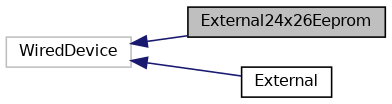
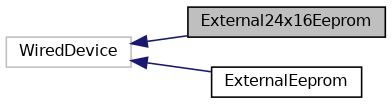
node "External24x26Eeprom": label "External24x26Eeprom" -> "External24x16Eeprom"
node "External": label "External" -> "ExternalEeprom"
